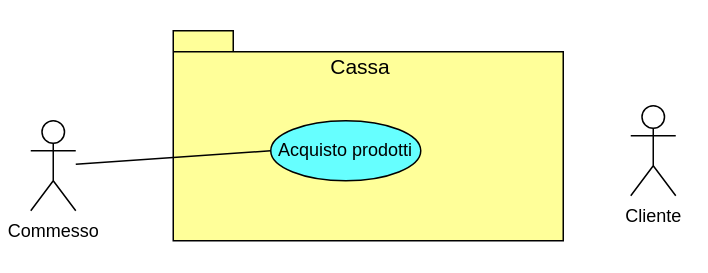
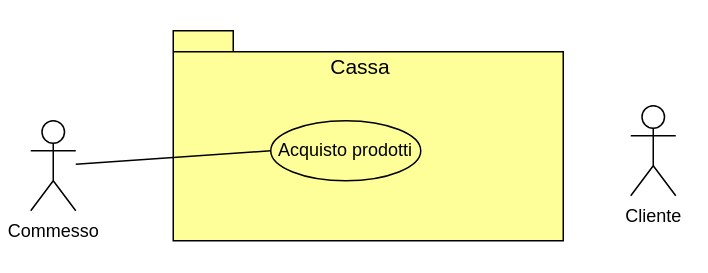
node "Acquisto prodotti": fillcolor #66ffff -> #ffff99
